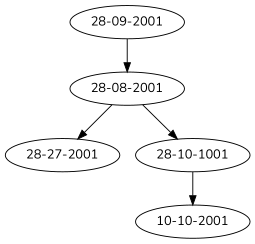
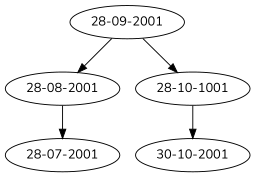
edge "28-08-2001" -> "28-10-1001": now "28-09-2001" -> "28-10-1001"
node "28-27-2001": label "28-27-2001" -> "28-07-2001"
node "10-10-2001": label "10-10-2001" -> "30-10-2001"
